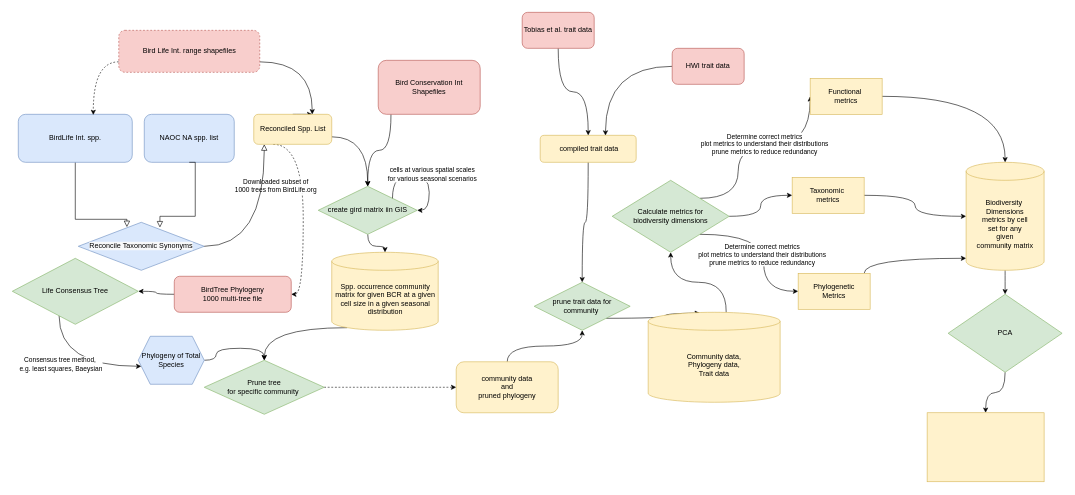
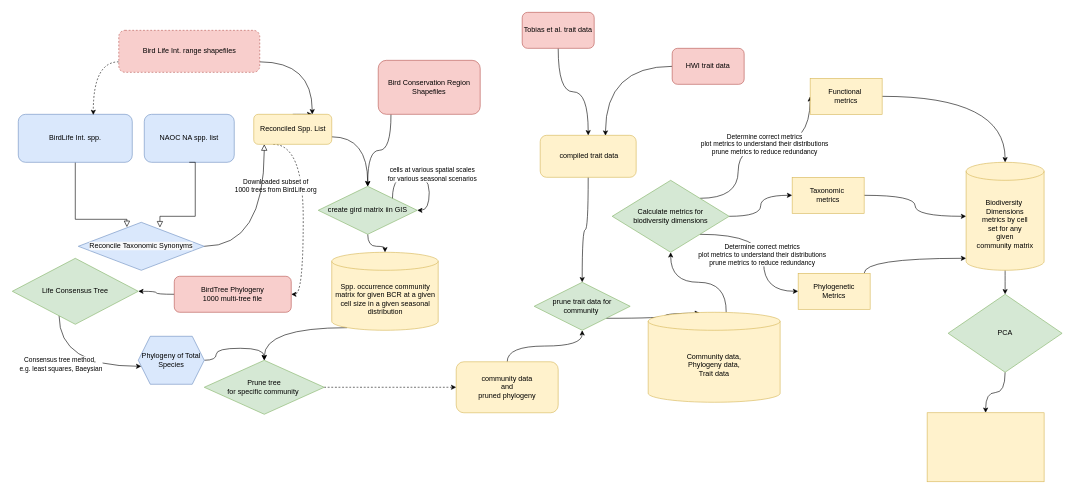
node "Bird Conservation Int Shapefiles": label "Bird Conservation Int Shapefiles" -> "Bird Conservation Region Shapefiles"
node "compiled trait data": size 96x27 -> 96x42
